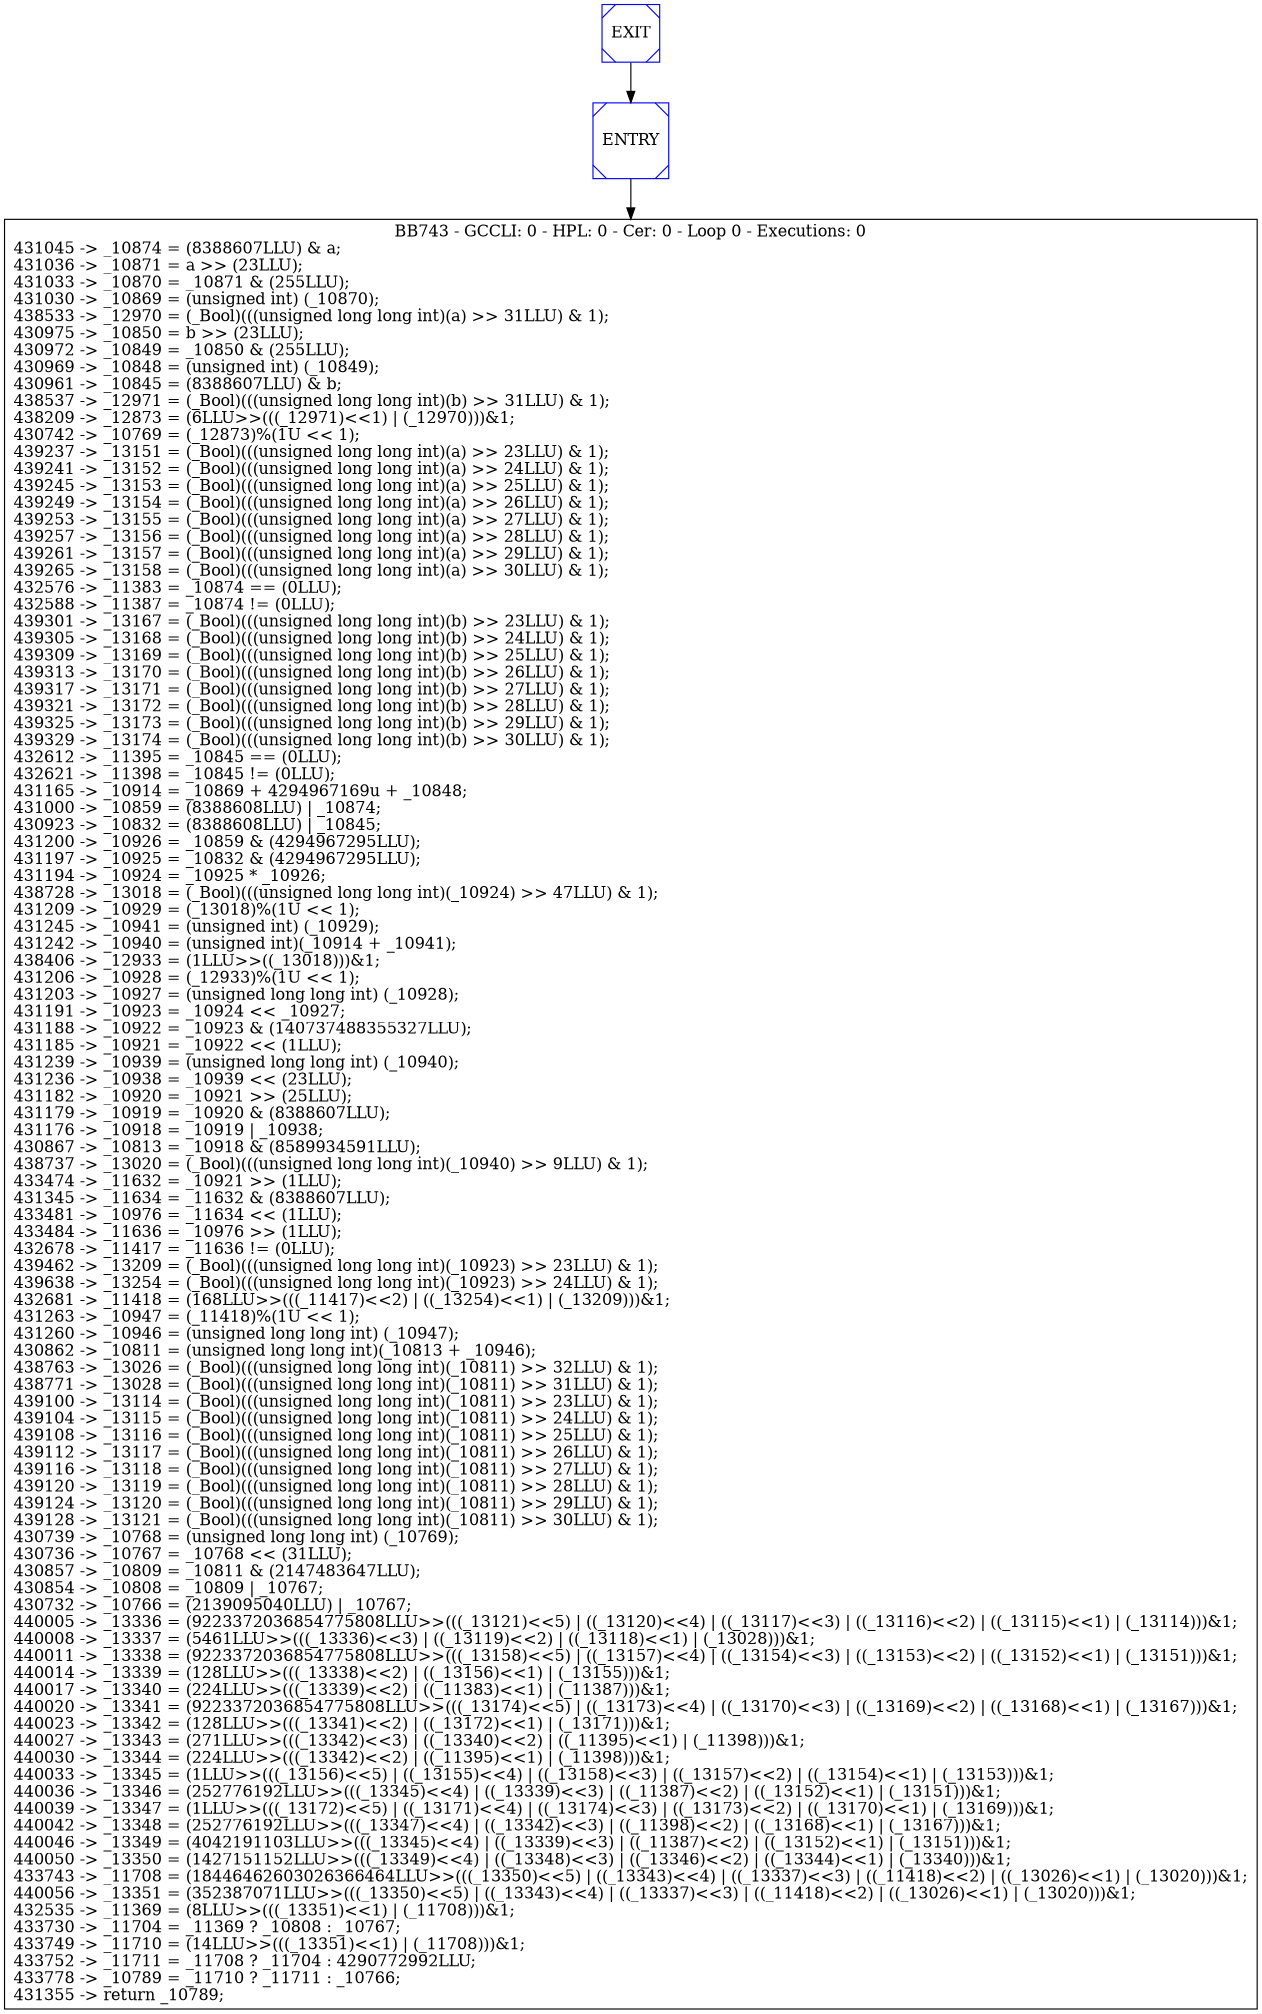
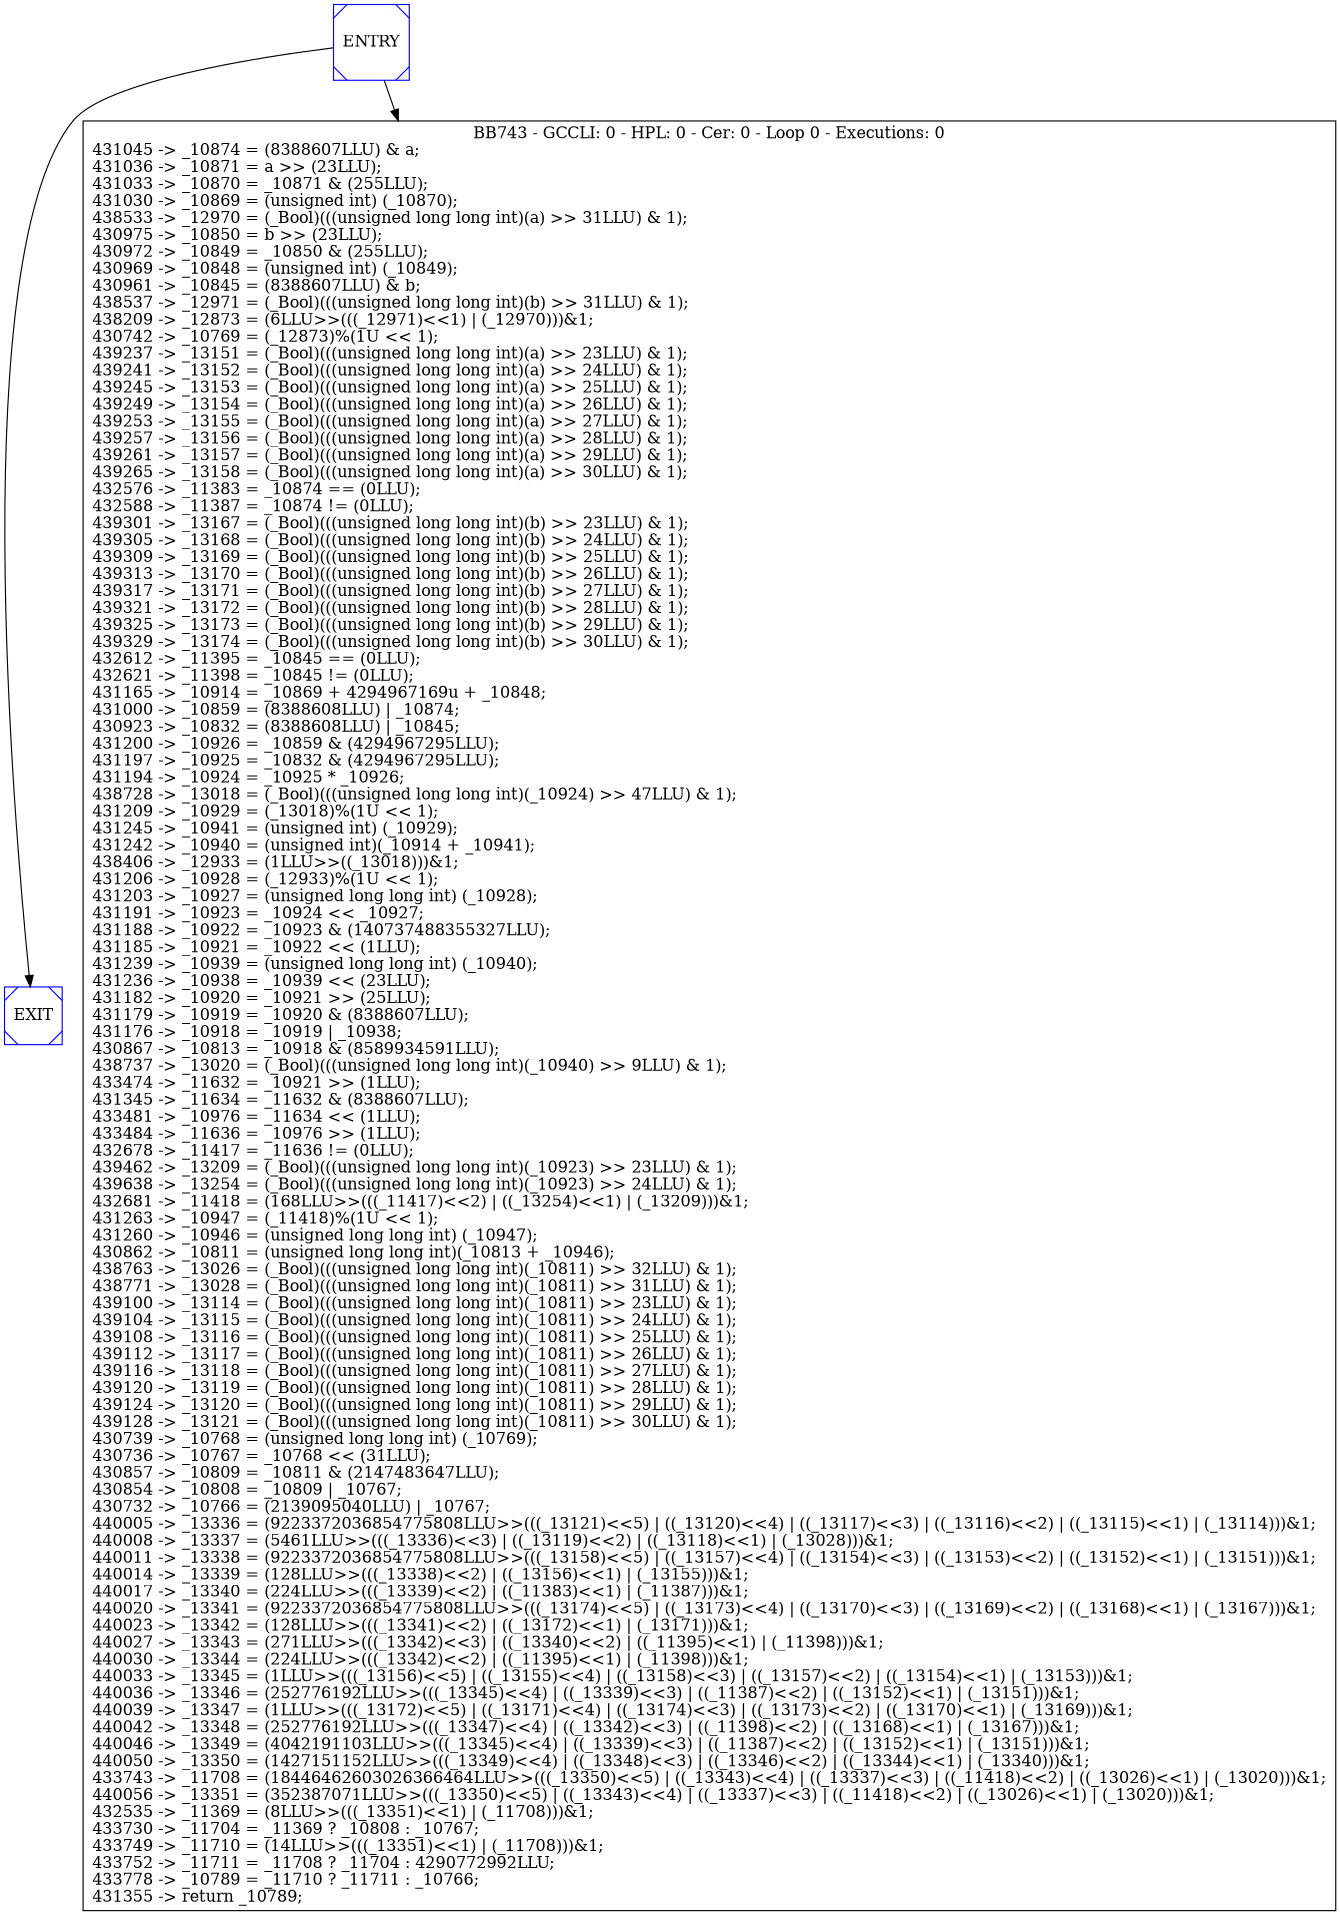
edge "EXIT" -> "ENTRY": reversed
